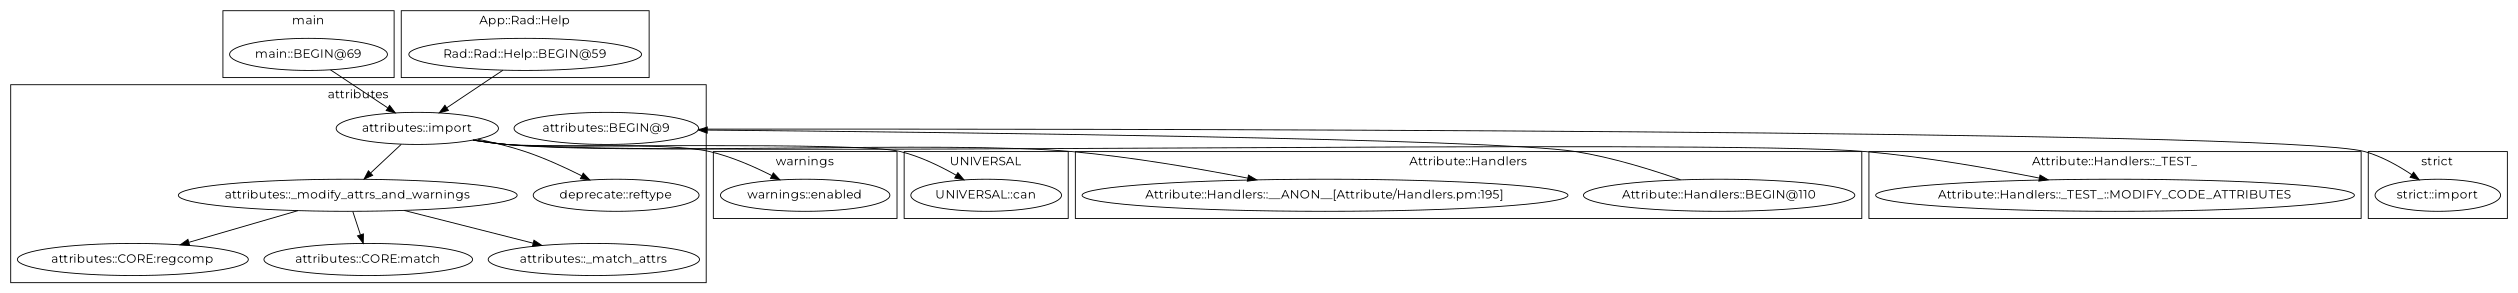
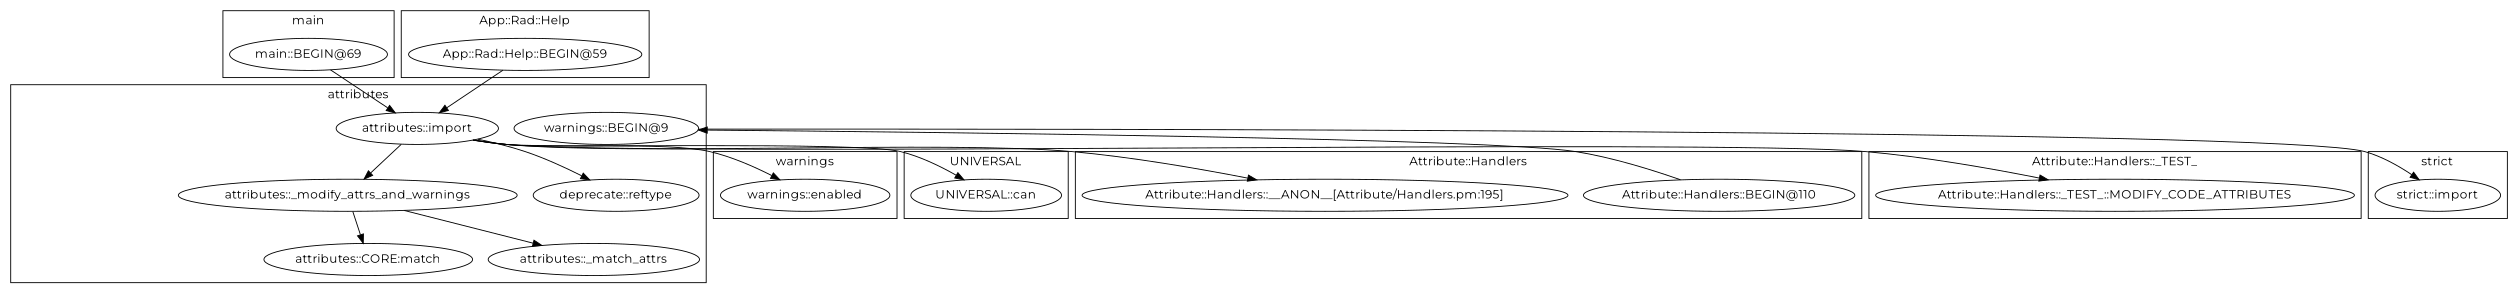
node "Rad::Rad::Help::BEGIN@59": label "Rad::Rad::Help::BEGIN@59" -> "App::Rad::Help::BEGIN@59"
node "attributes::BEGIN@9": label "attributes::BEGIN@9" -> "warnings::BEGIN@9"
node "attributes::CORE:regcomp": removed
